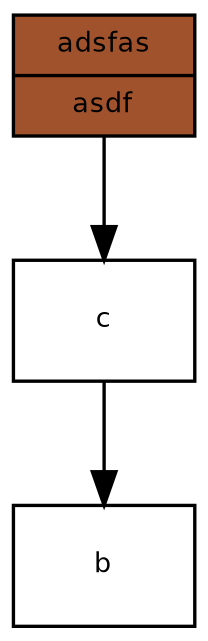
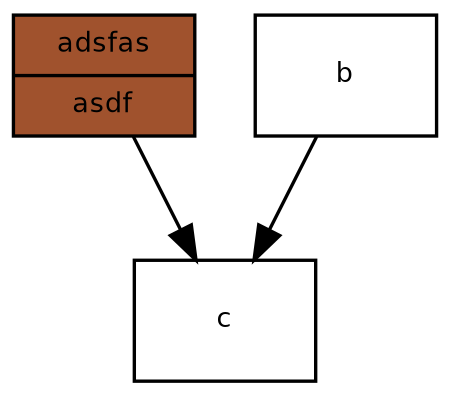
edge "c" -> "b": reversed
